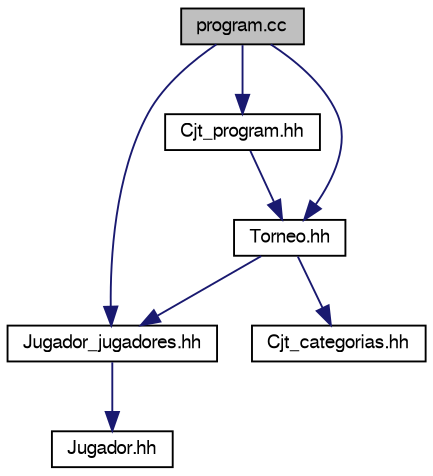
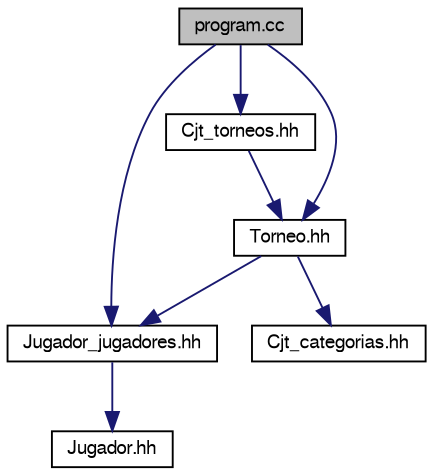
node "Cjt_program.hh": label "Cjt_program.hh" -> "Cjt_torneos.hh"
